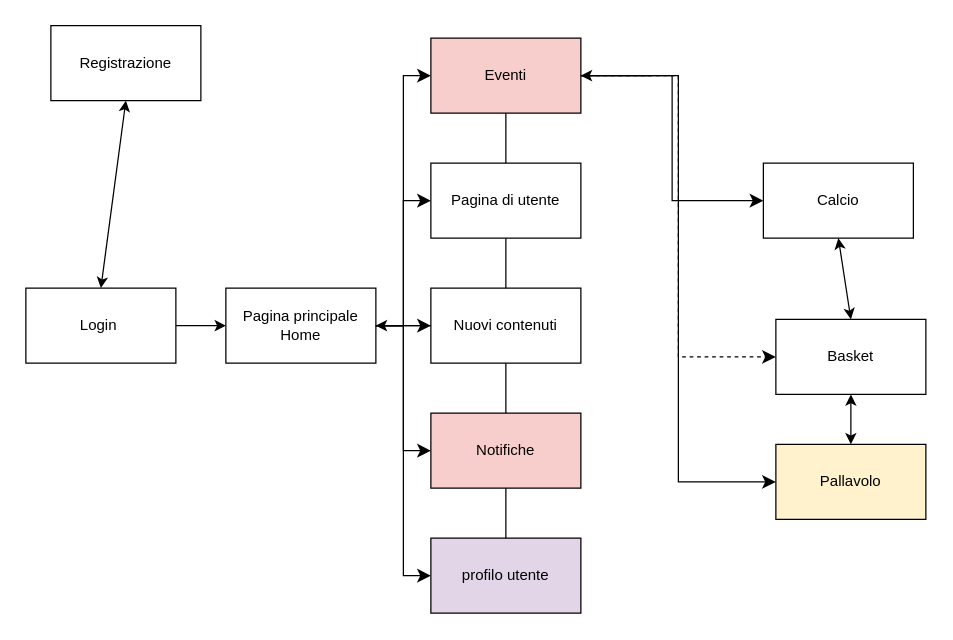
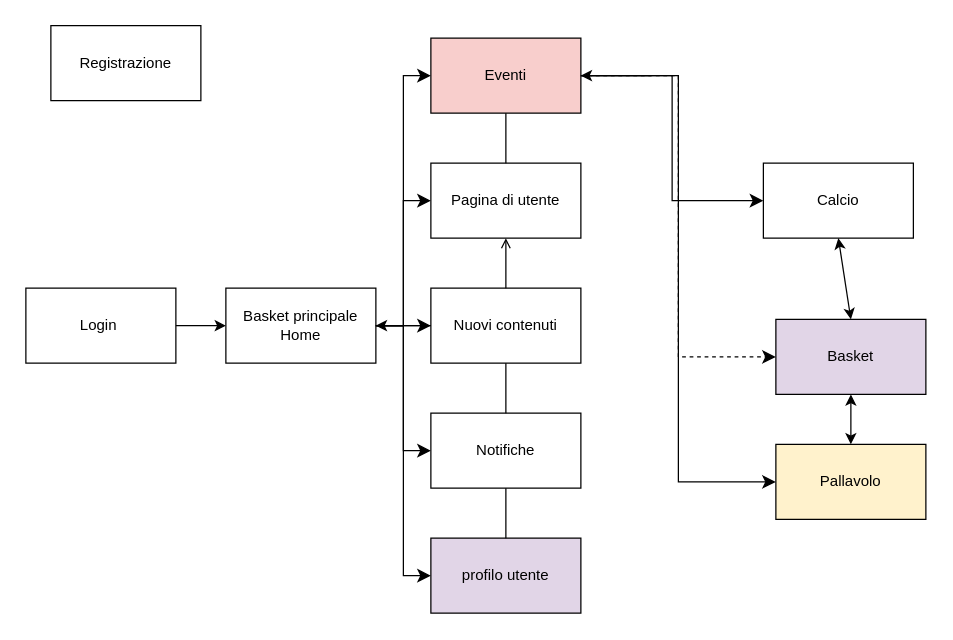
edge "Registrazione" -- "Login": removed
edge "Pagina di utente" -- "Nuovi contenuti": arrowhead none -> open
node "Pagina principale Home": label "Pagina principale Home" -> "Basket principale Home"
node "Basket": fillcolor #ffffff -> #e1d5e7
node "Notifiche": fillcolor #f8cecc -> #ffffff
